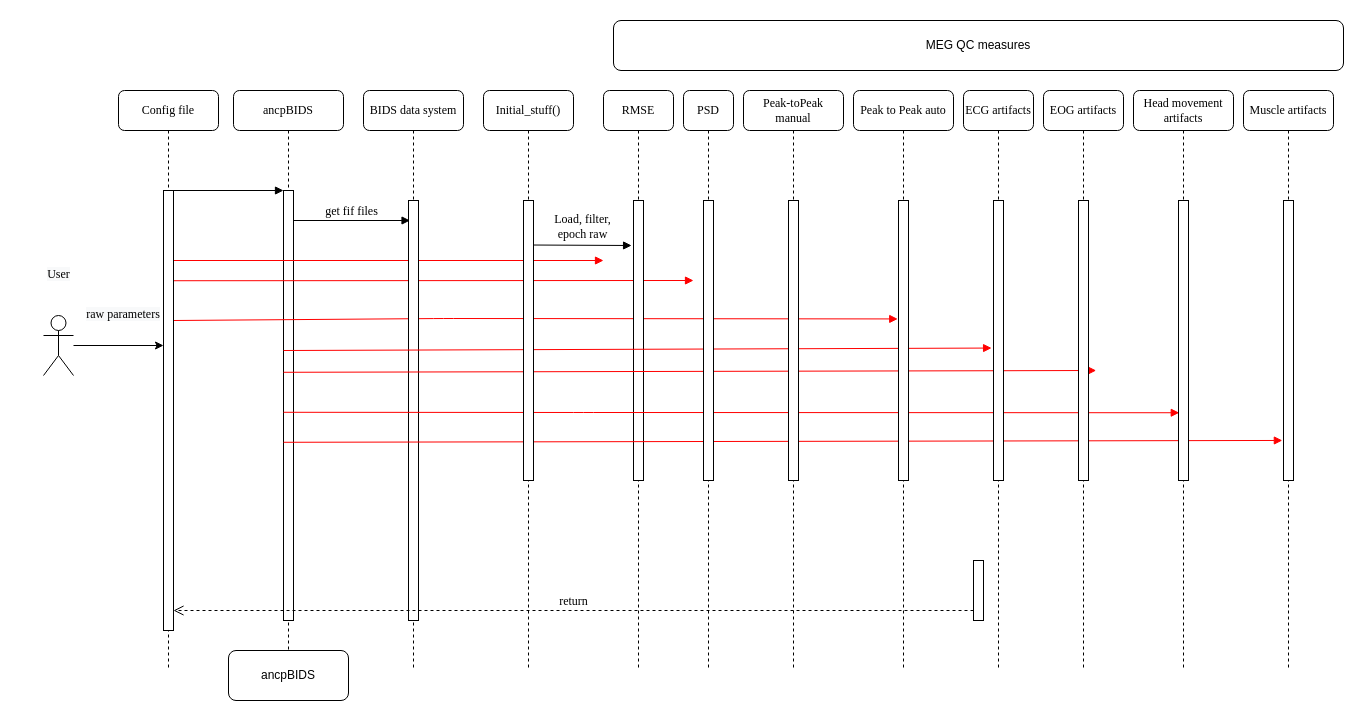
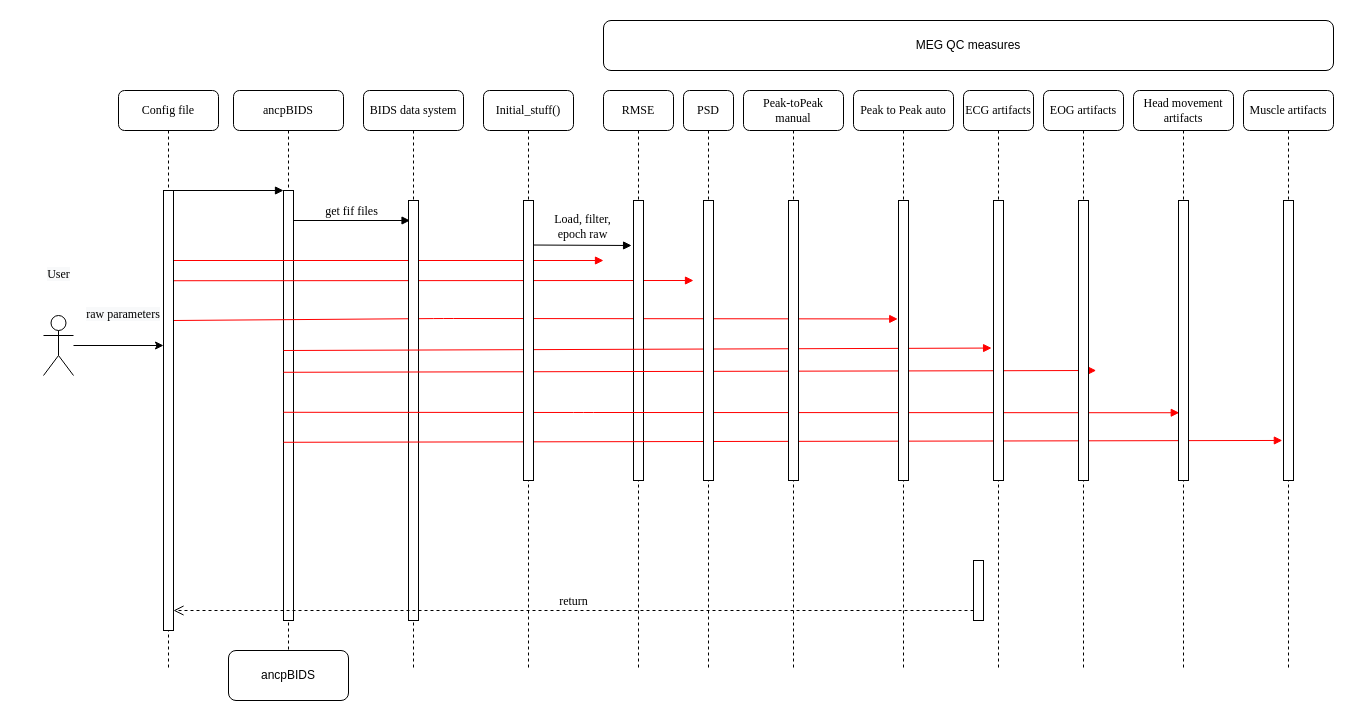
node "MEG QC measures": moved (979, 46) -> (969, 46)
